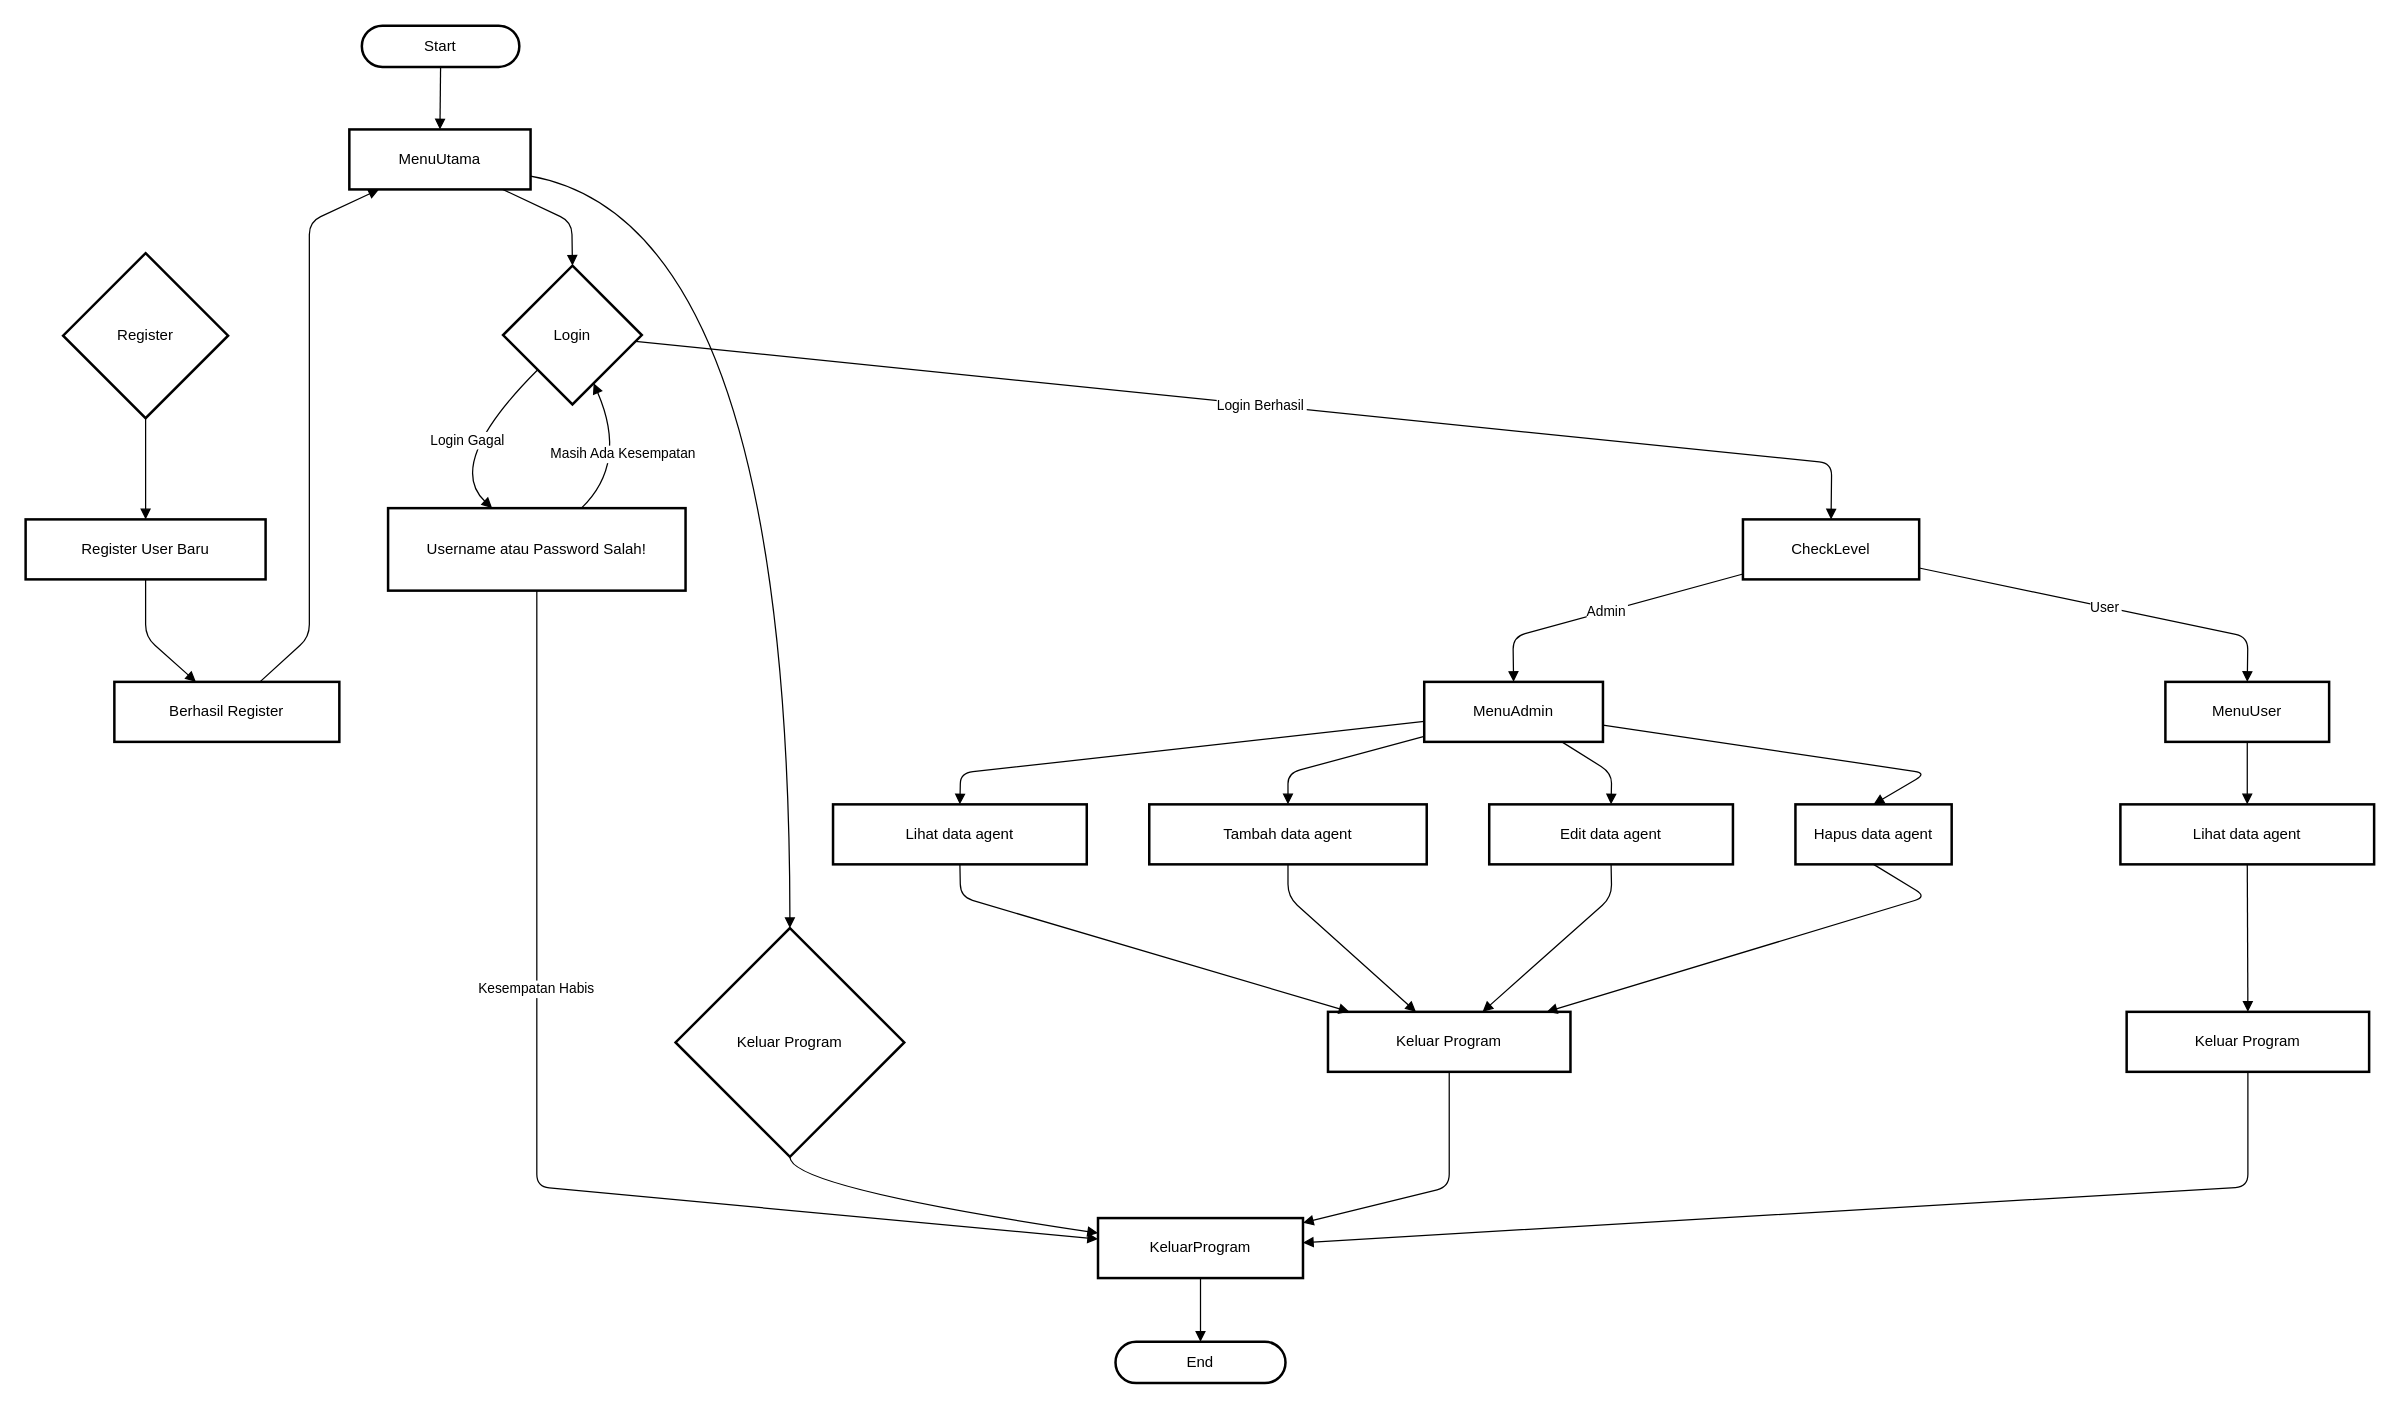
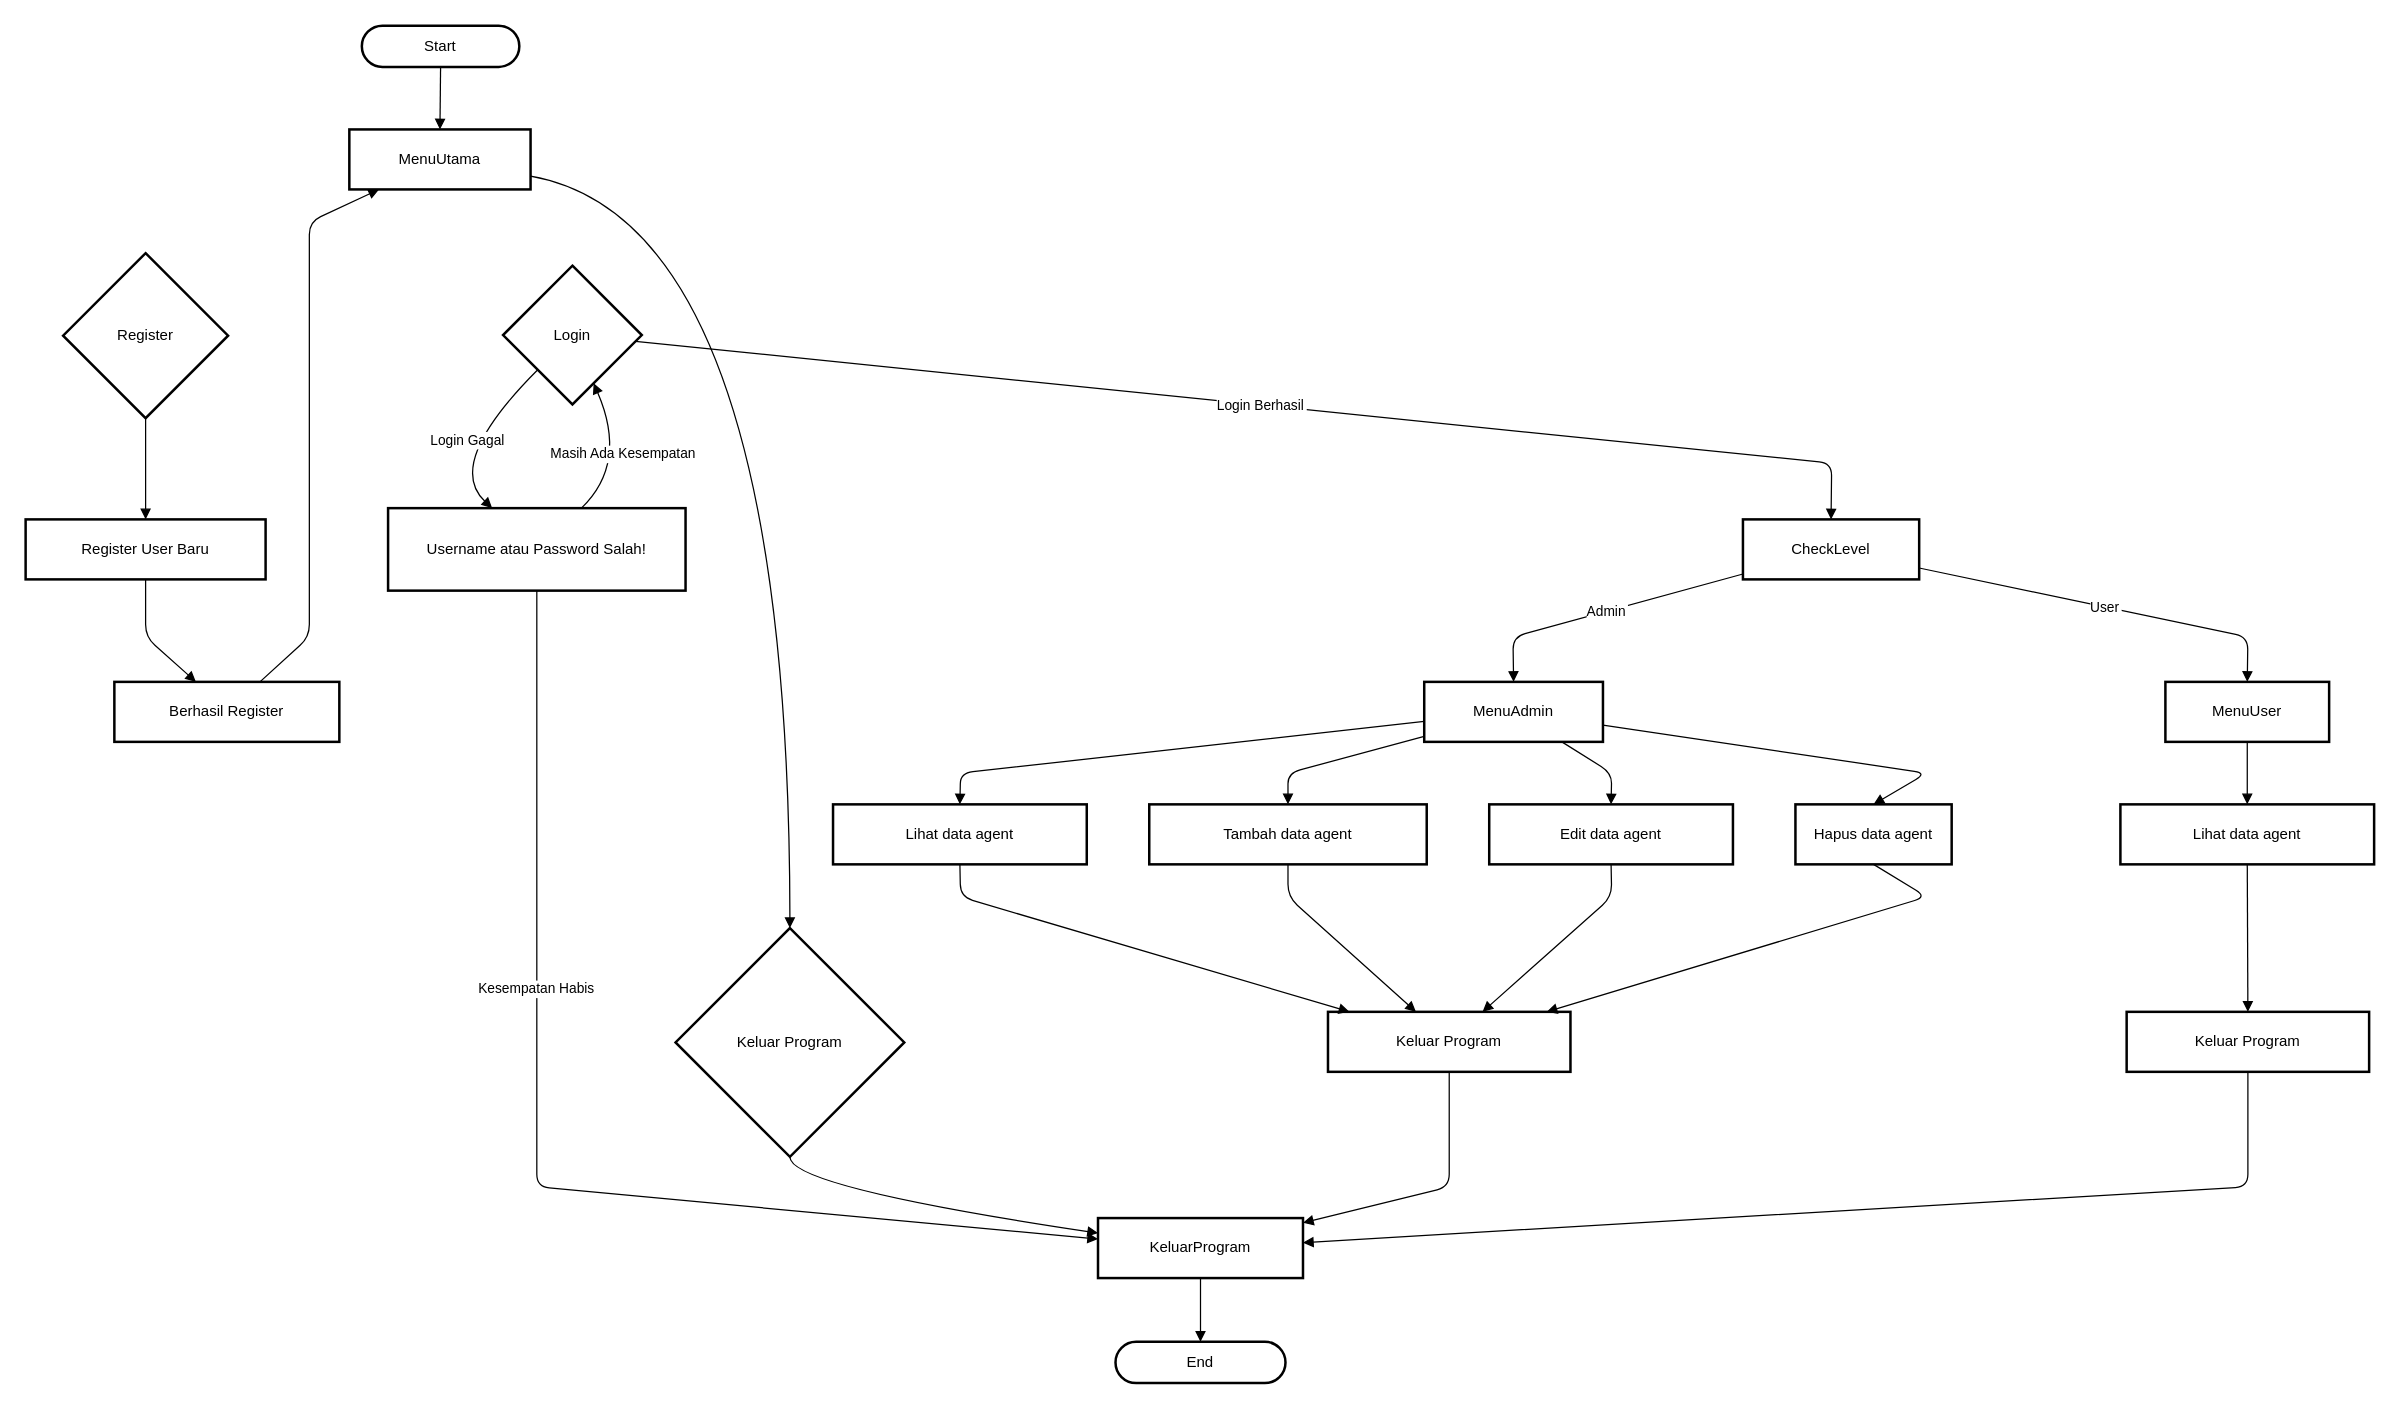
edge "MenuUtama" -> "Login": removed
